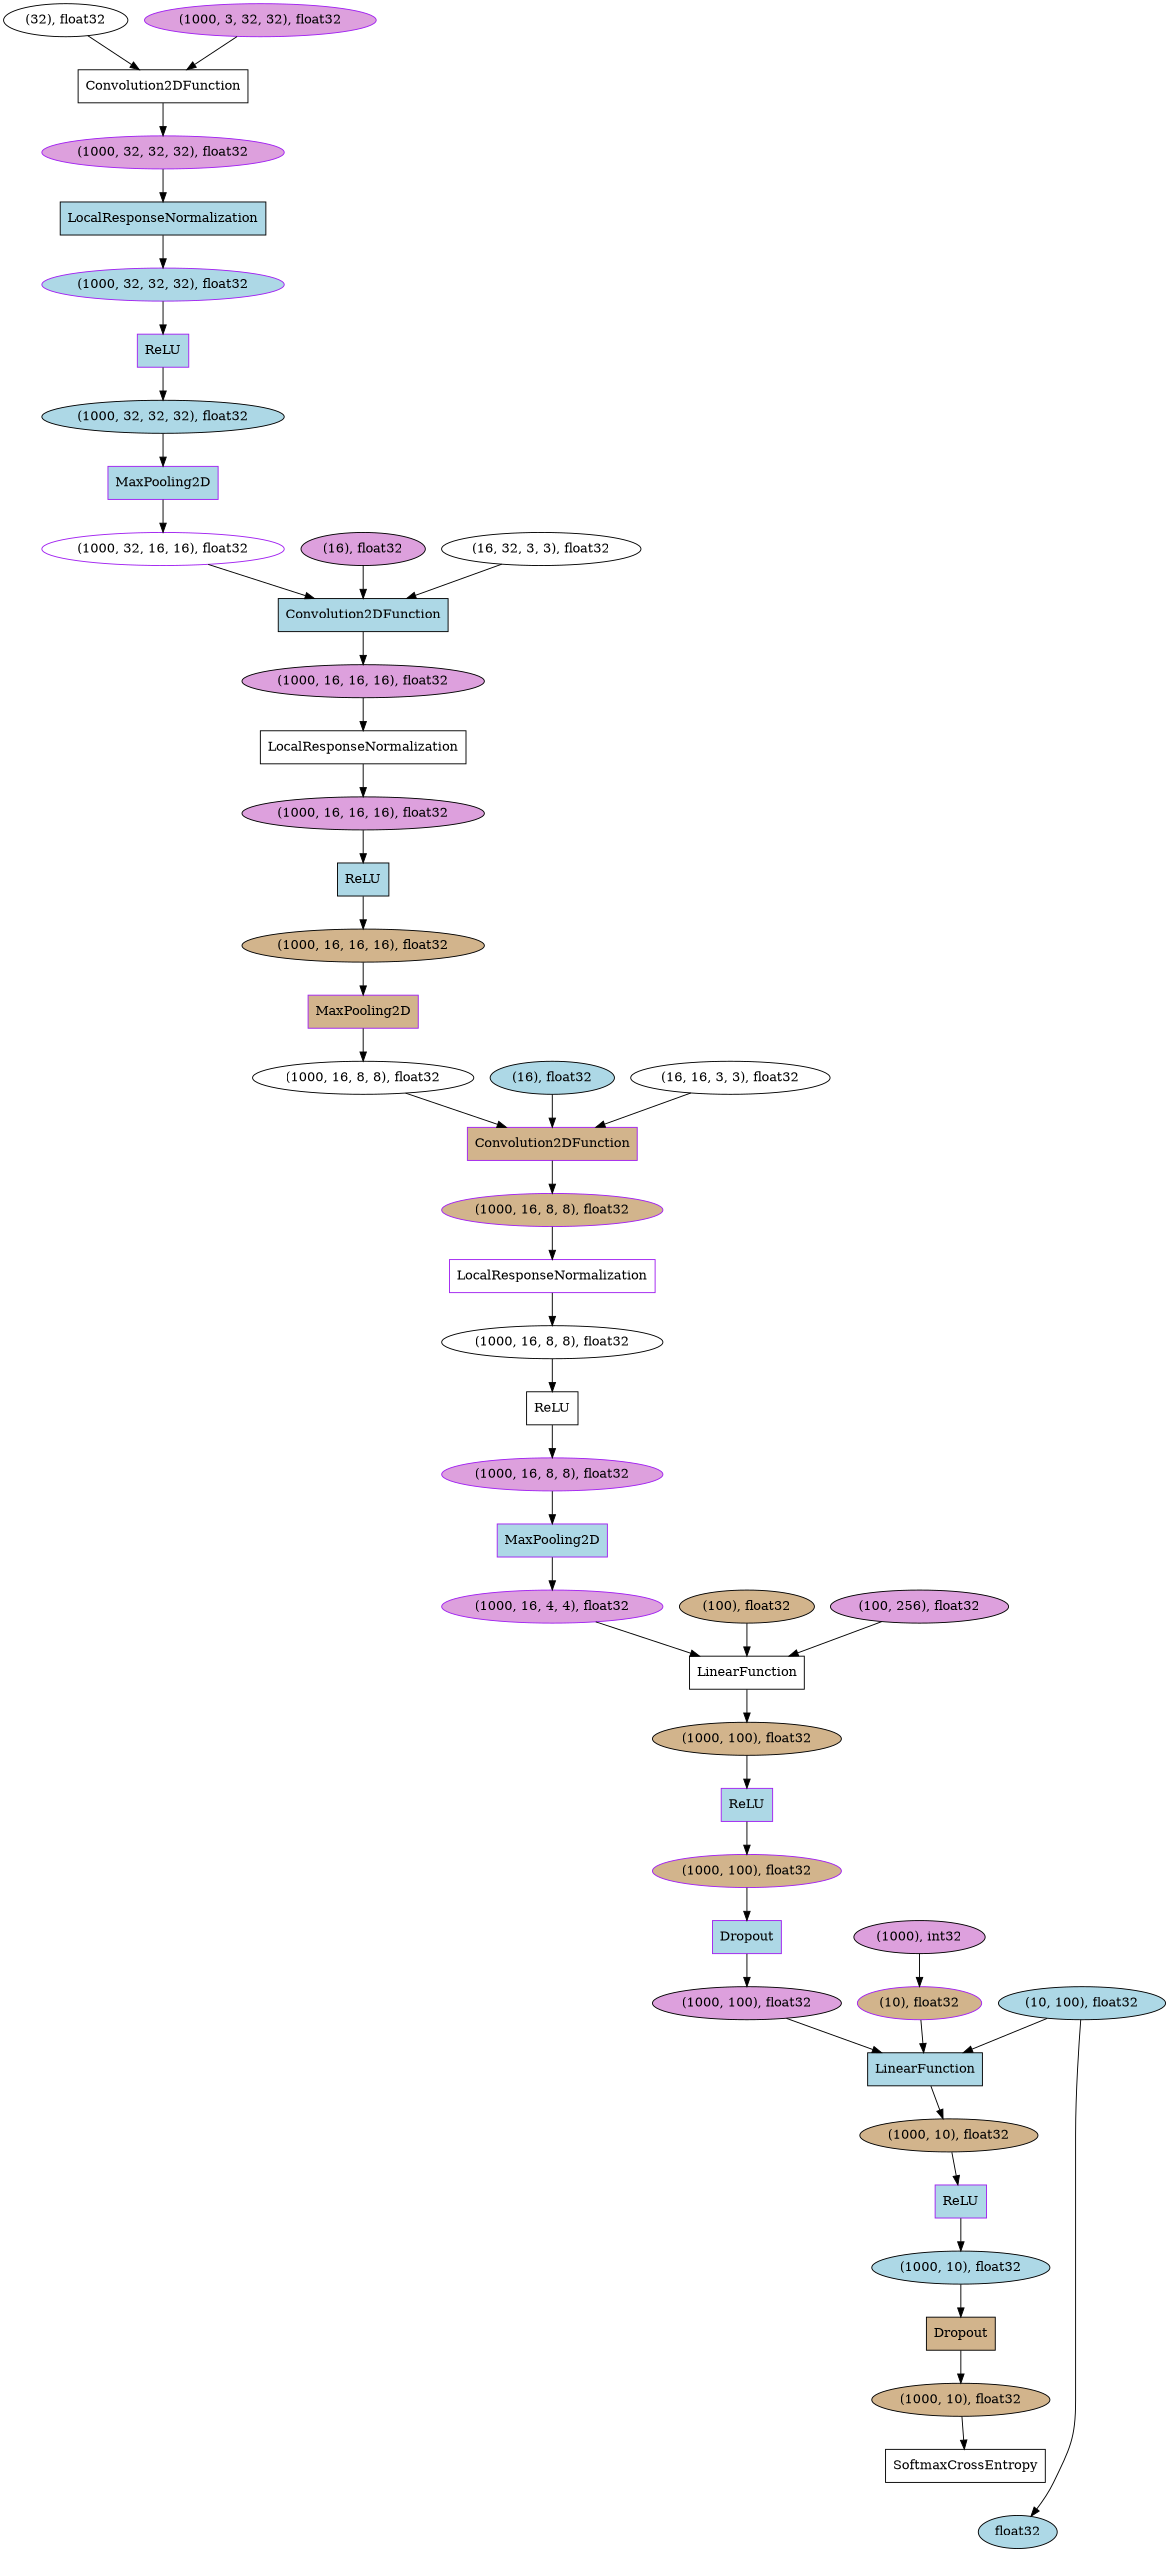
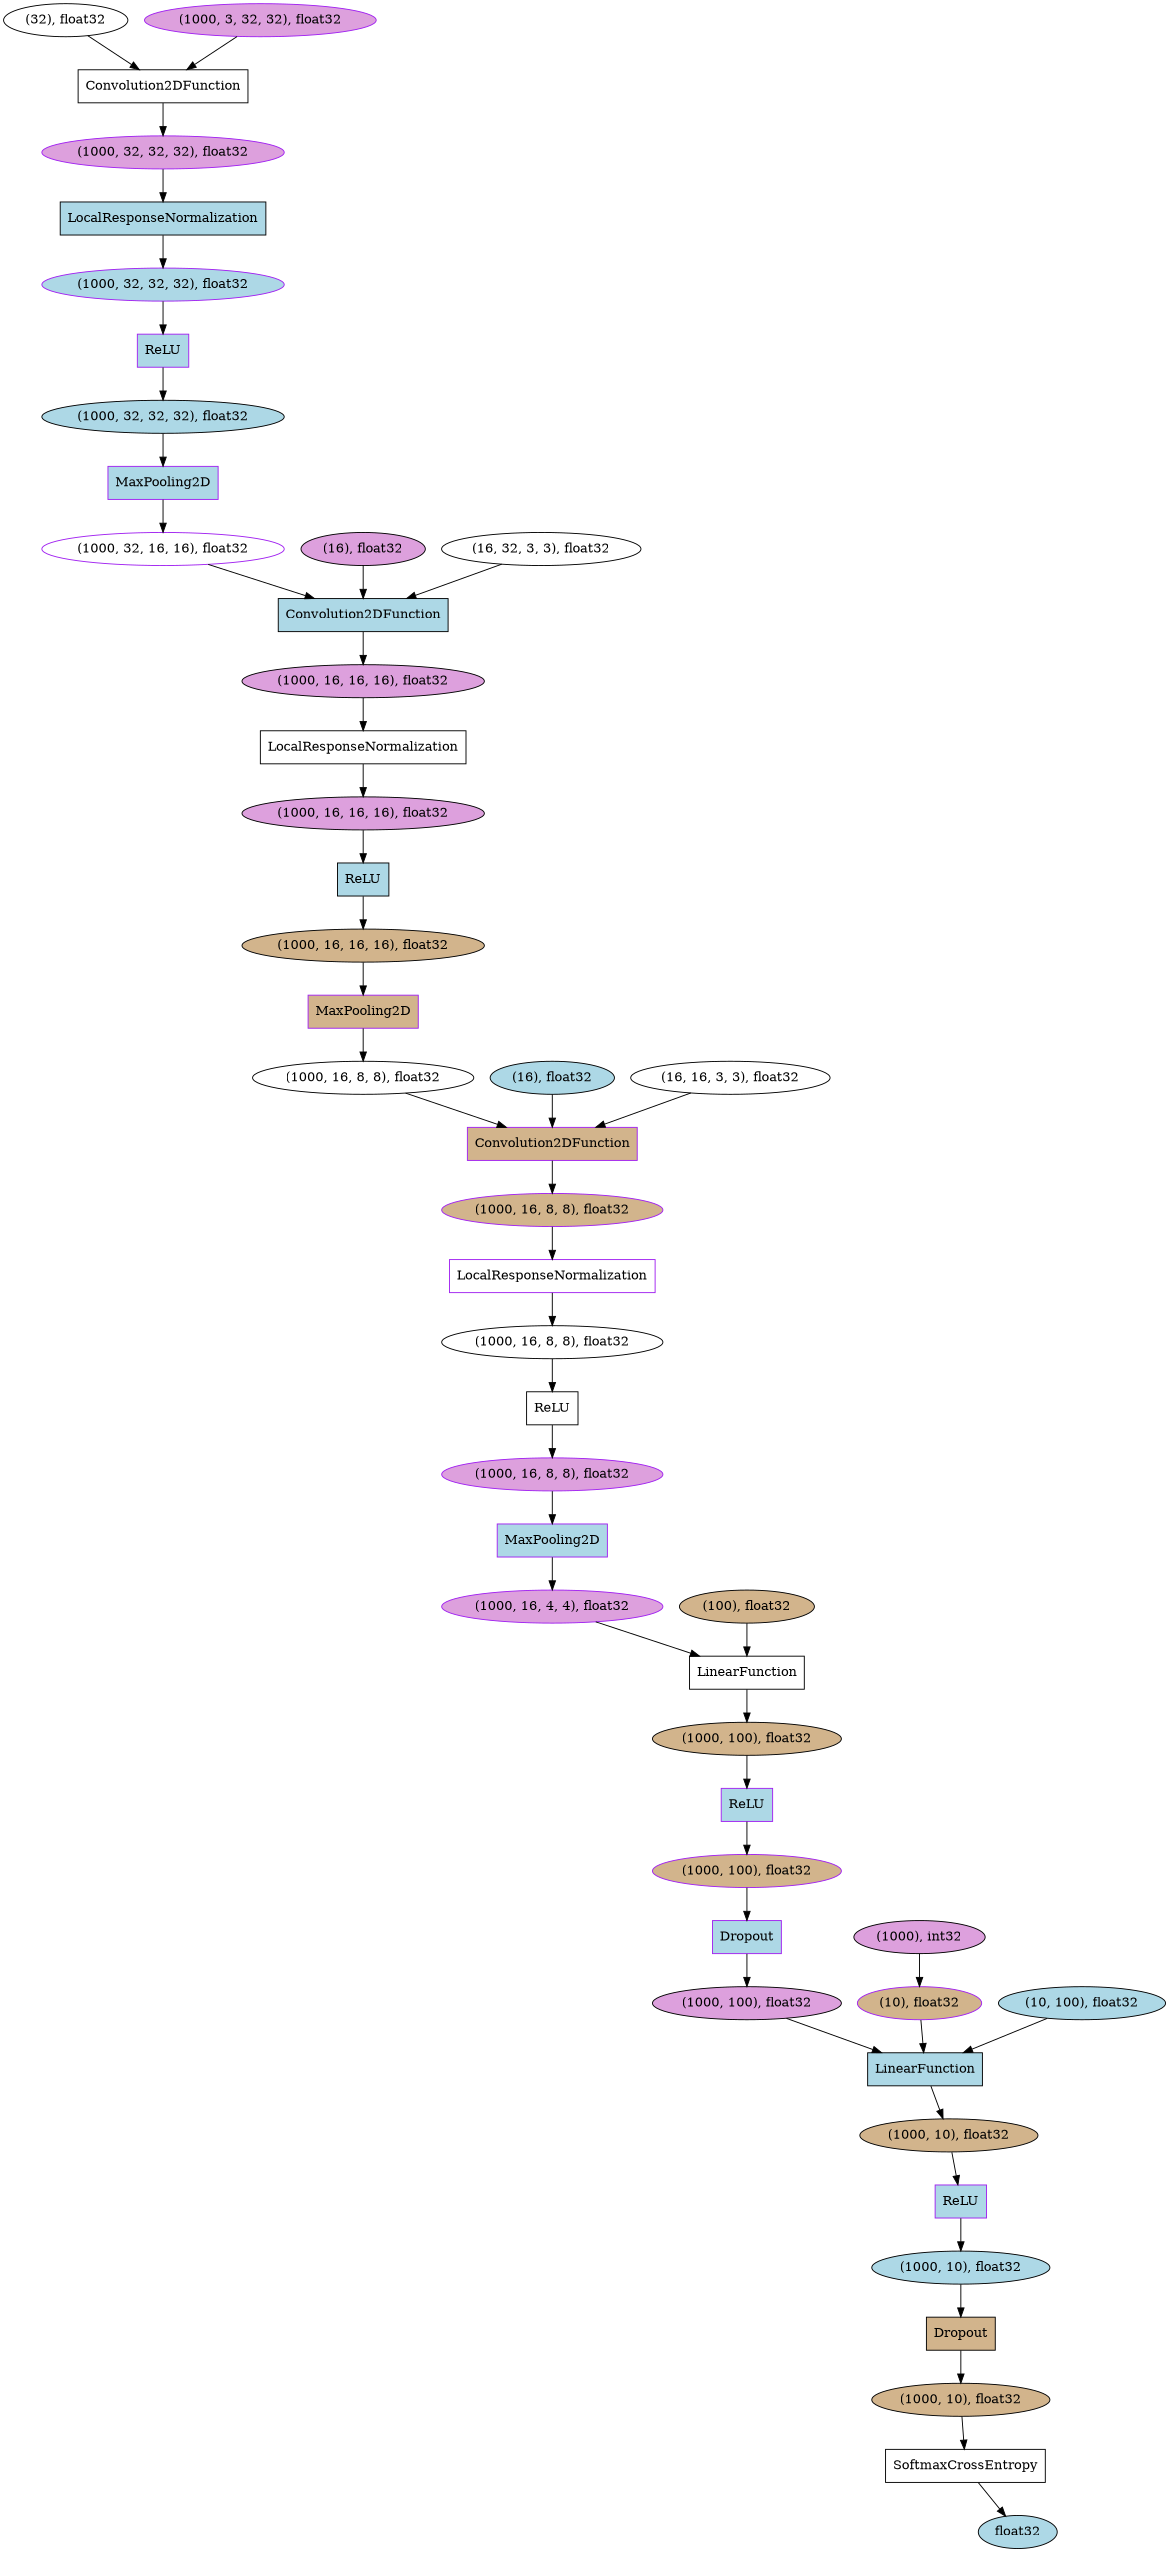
node "(100, 256), float32": removed
edge "(10, 100), float32" -> "float32": now "SoftmaxCrossEntropy" -> "float32"
